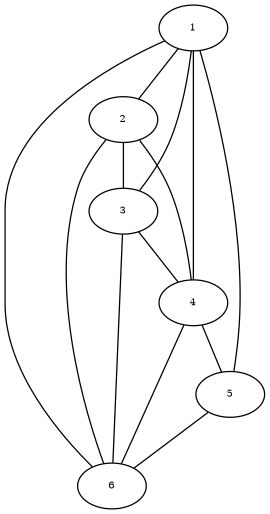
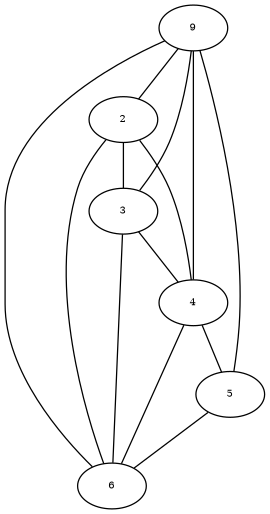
node "1": label "1" -> "9"
